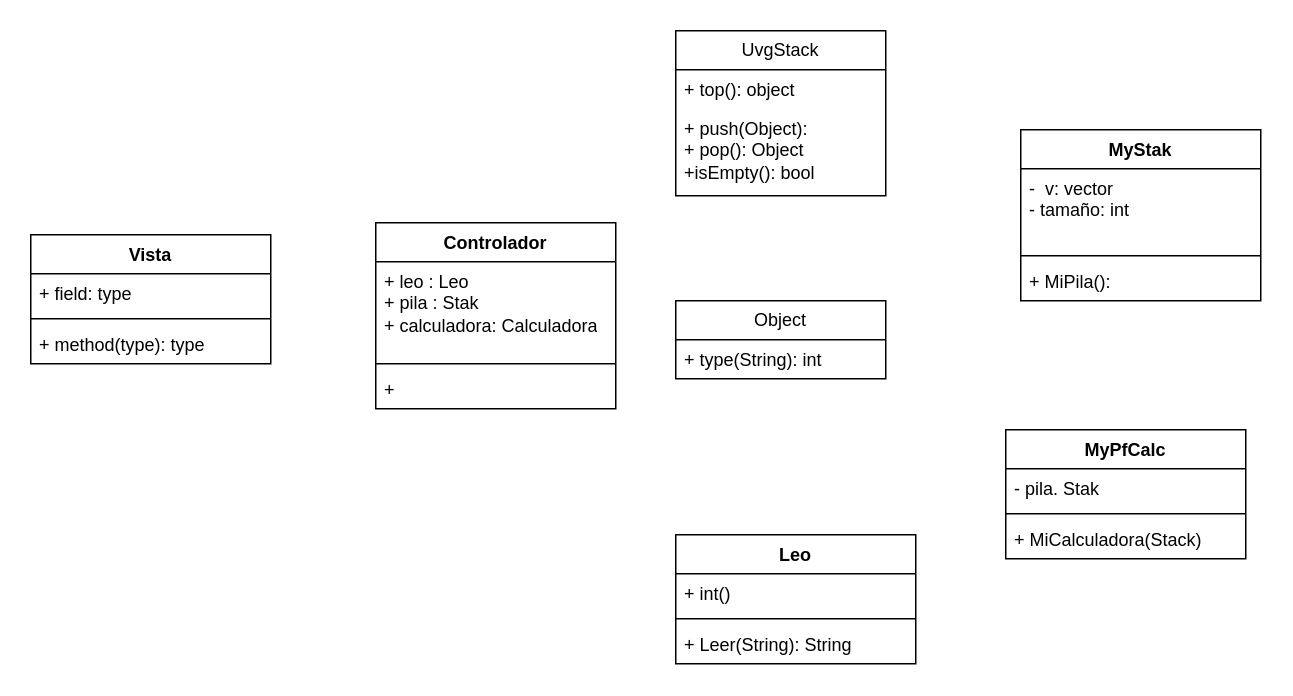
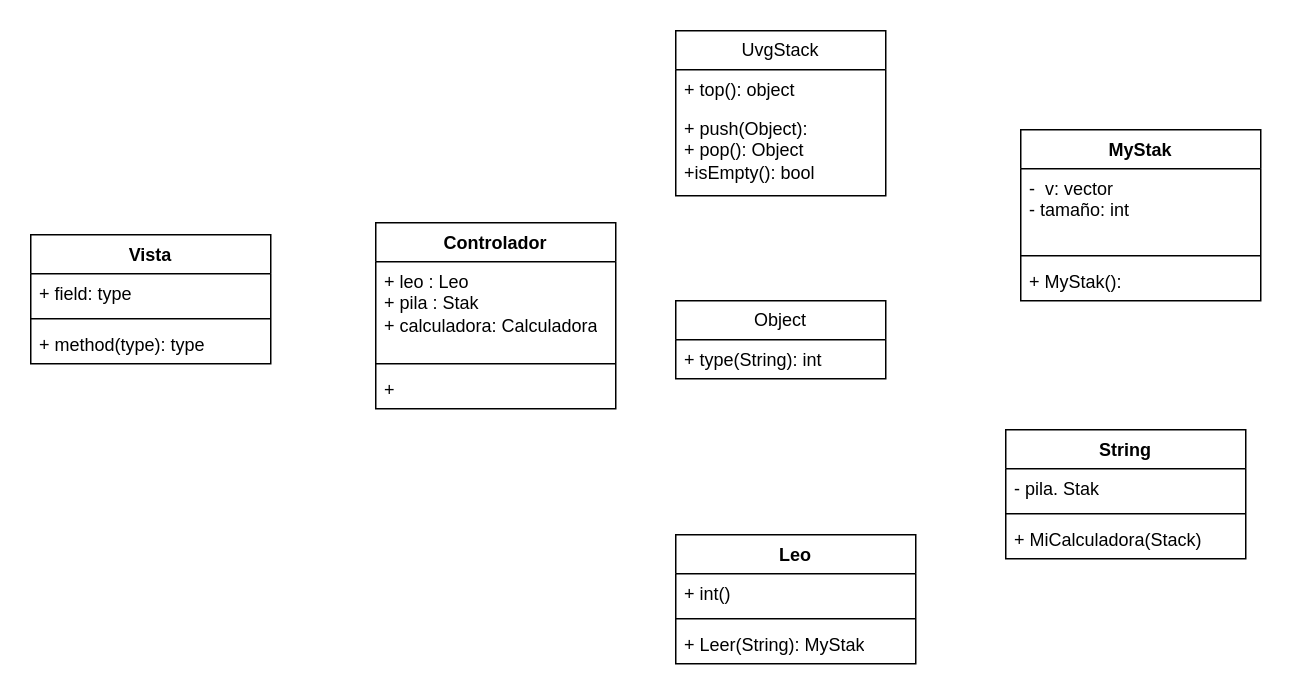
node "+ MiPila():": label "+ MiPila():" -> "+ MyStak():"
node "MyPfCalc": label "MyPfCalc" -> "String"
node "+ Leer(String): String": label "+ Leer(String): String" -> "+ Leer(String): MyStak"
